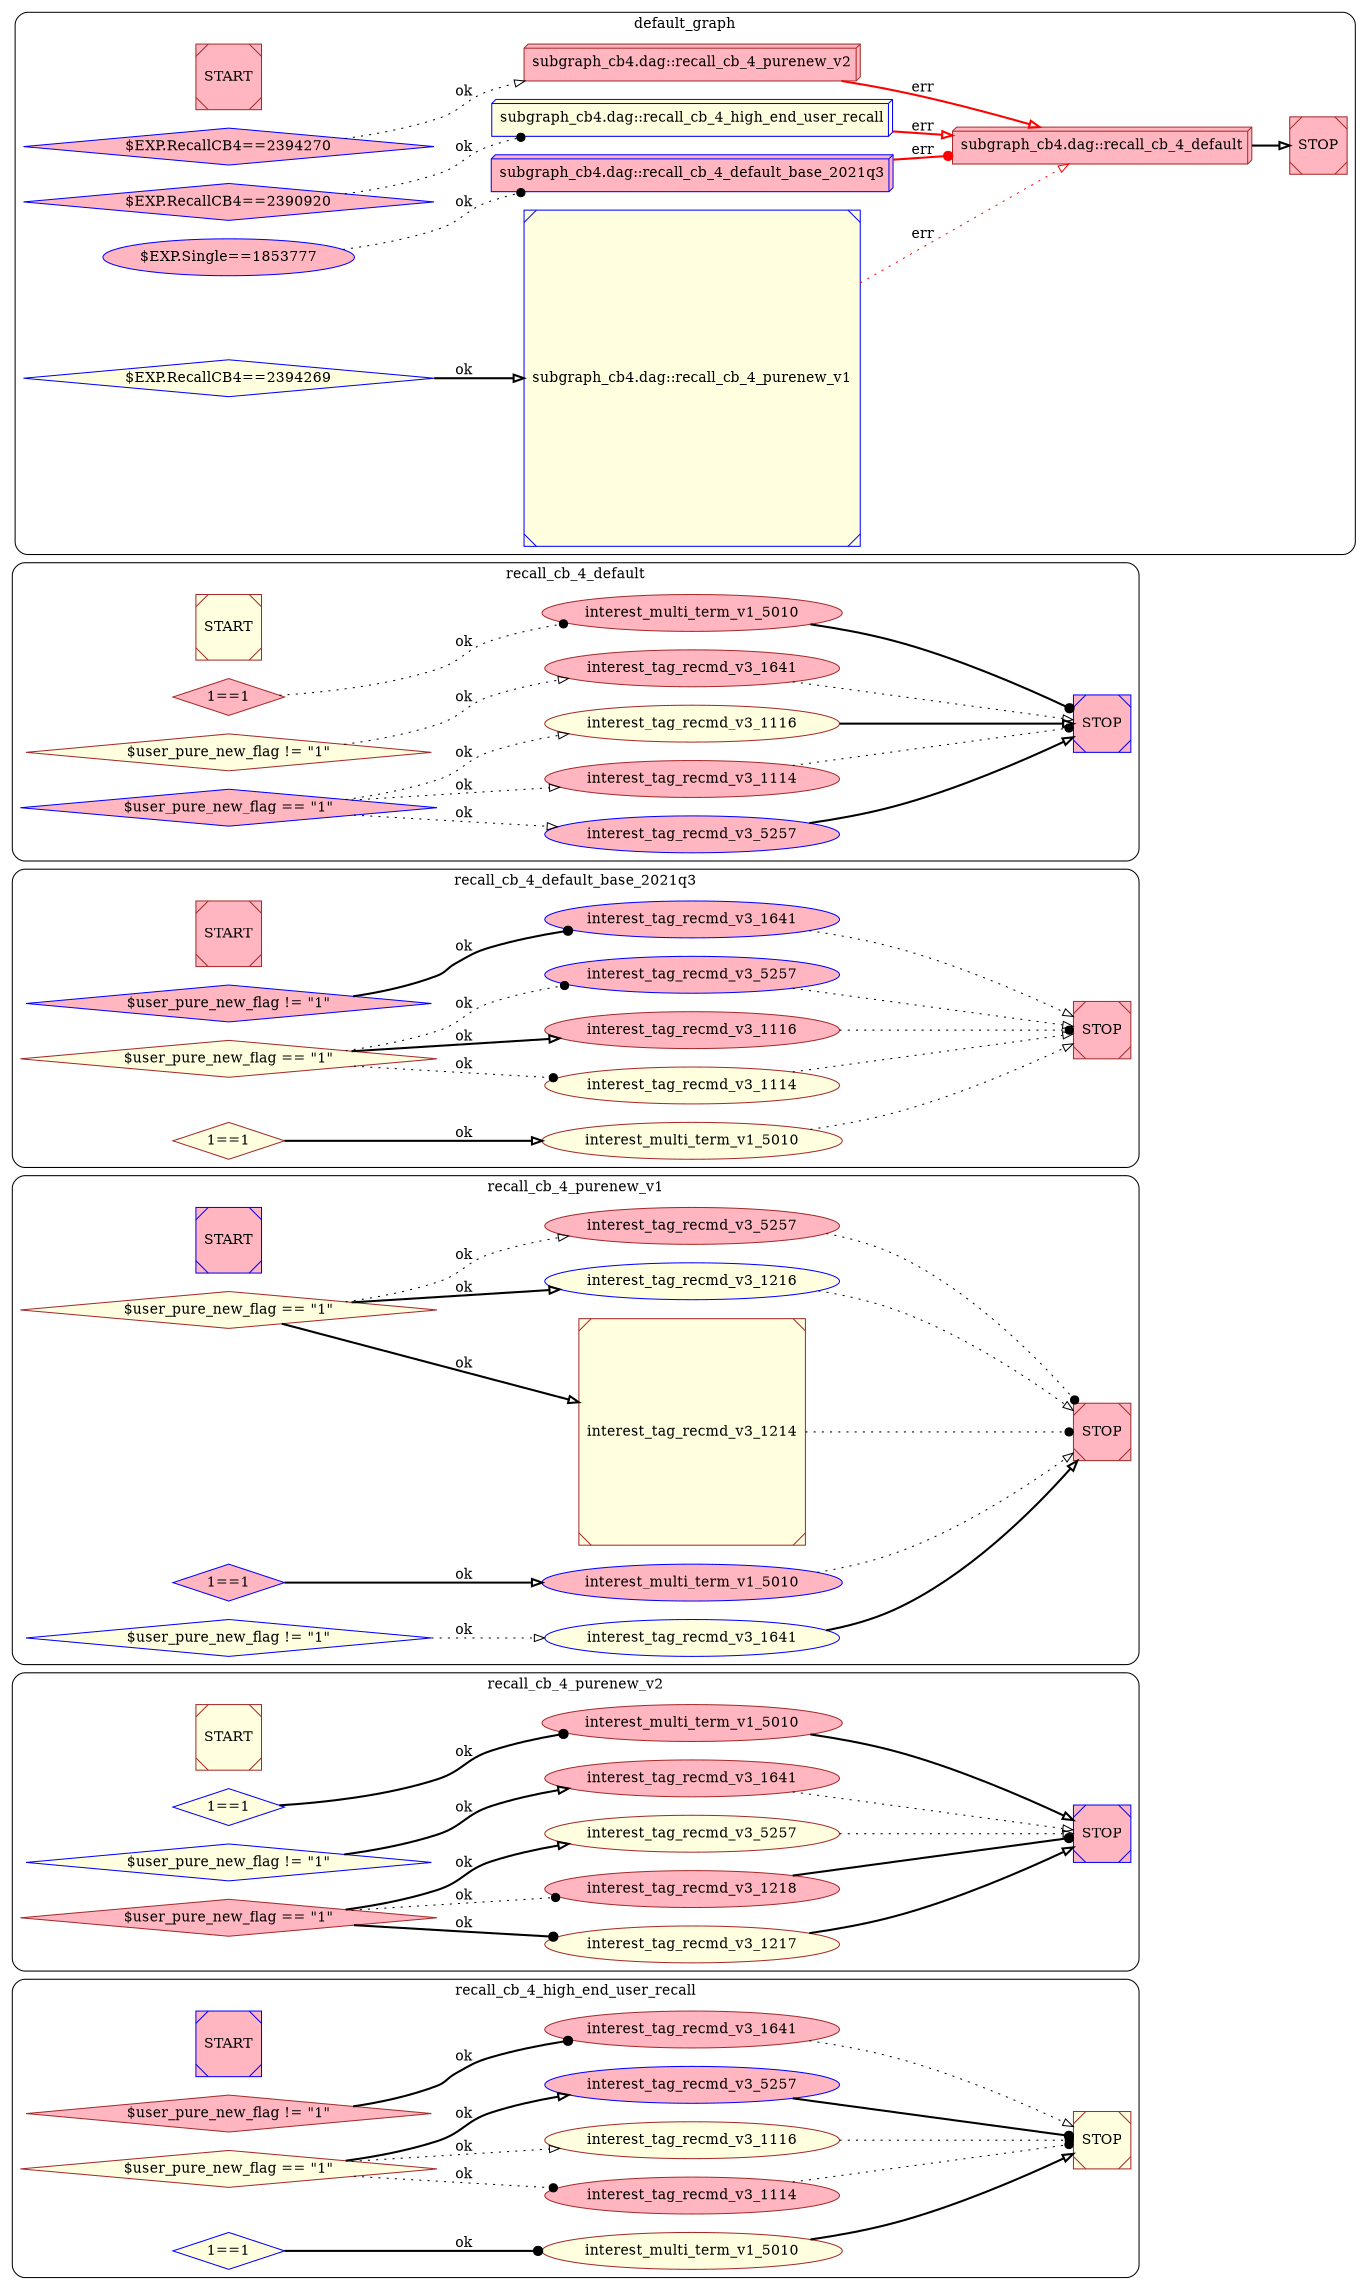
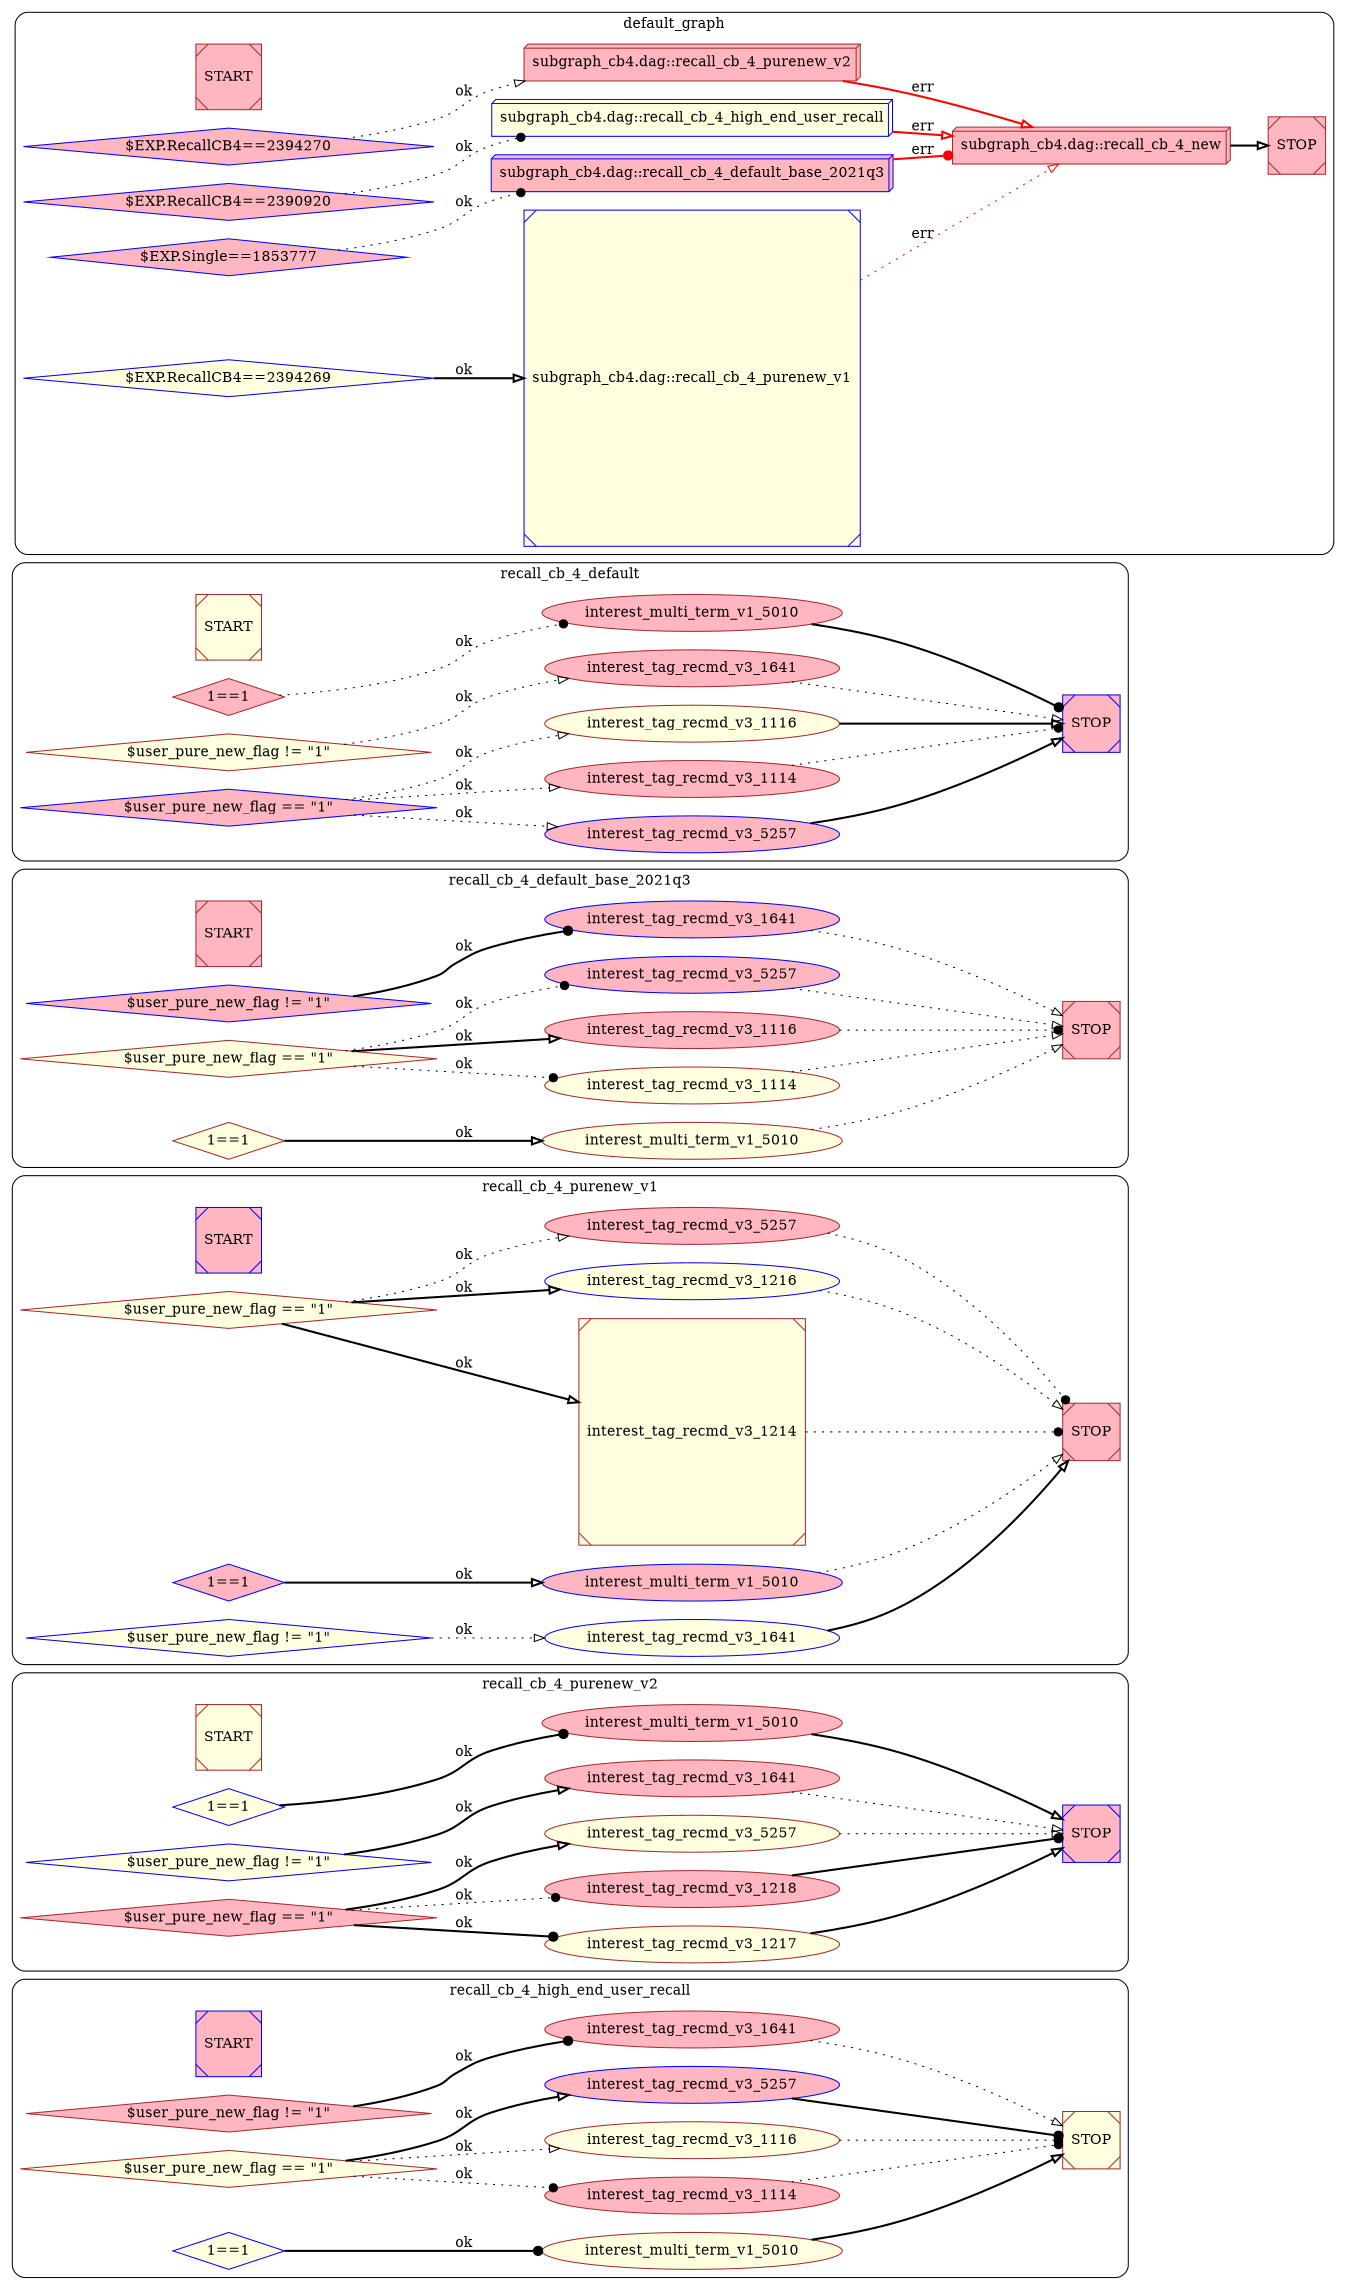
node "subgraph_cb4.dag::recall_cb_4_default": label "subgraph_cb4.dag::recall_cb_4_default" -> "subgraph_cb4.dag::recall_cb_4_new"
node "$EXP.Single==1853777": shape ellipse -> diamond
